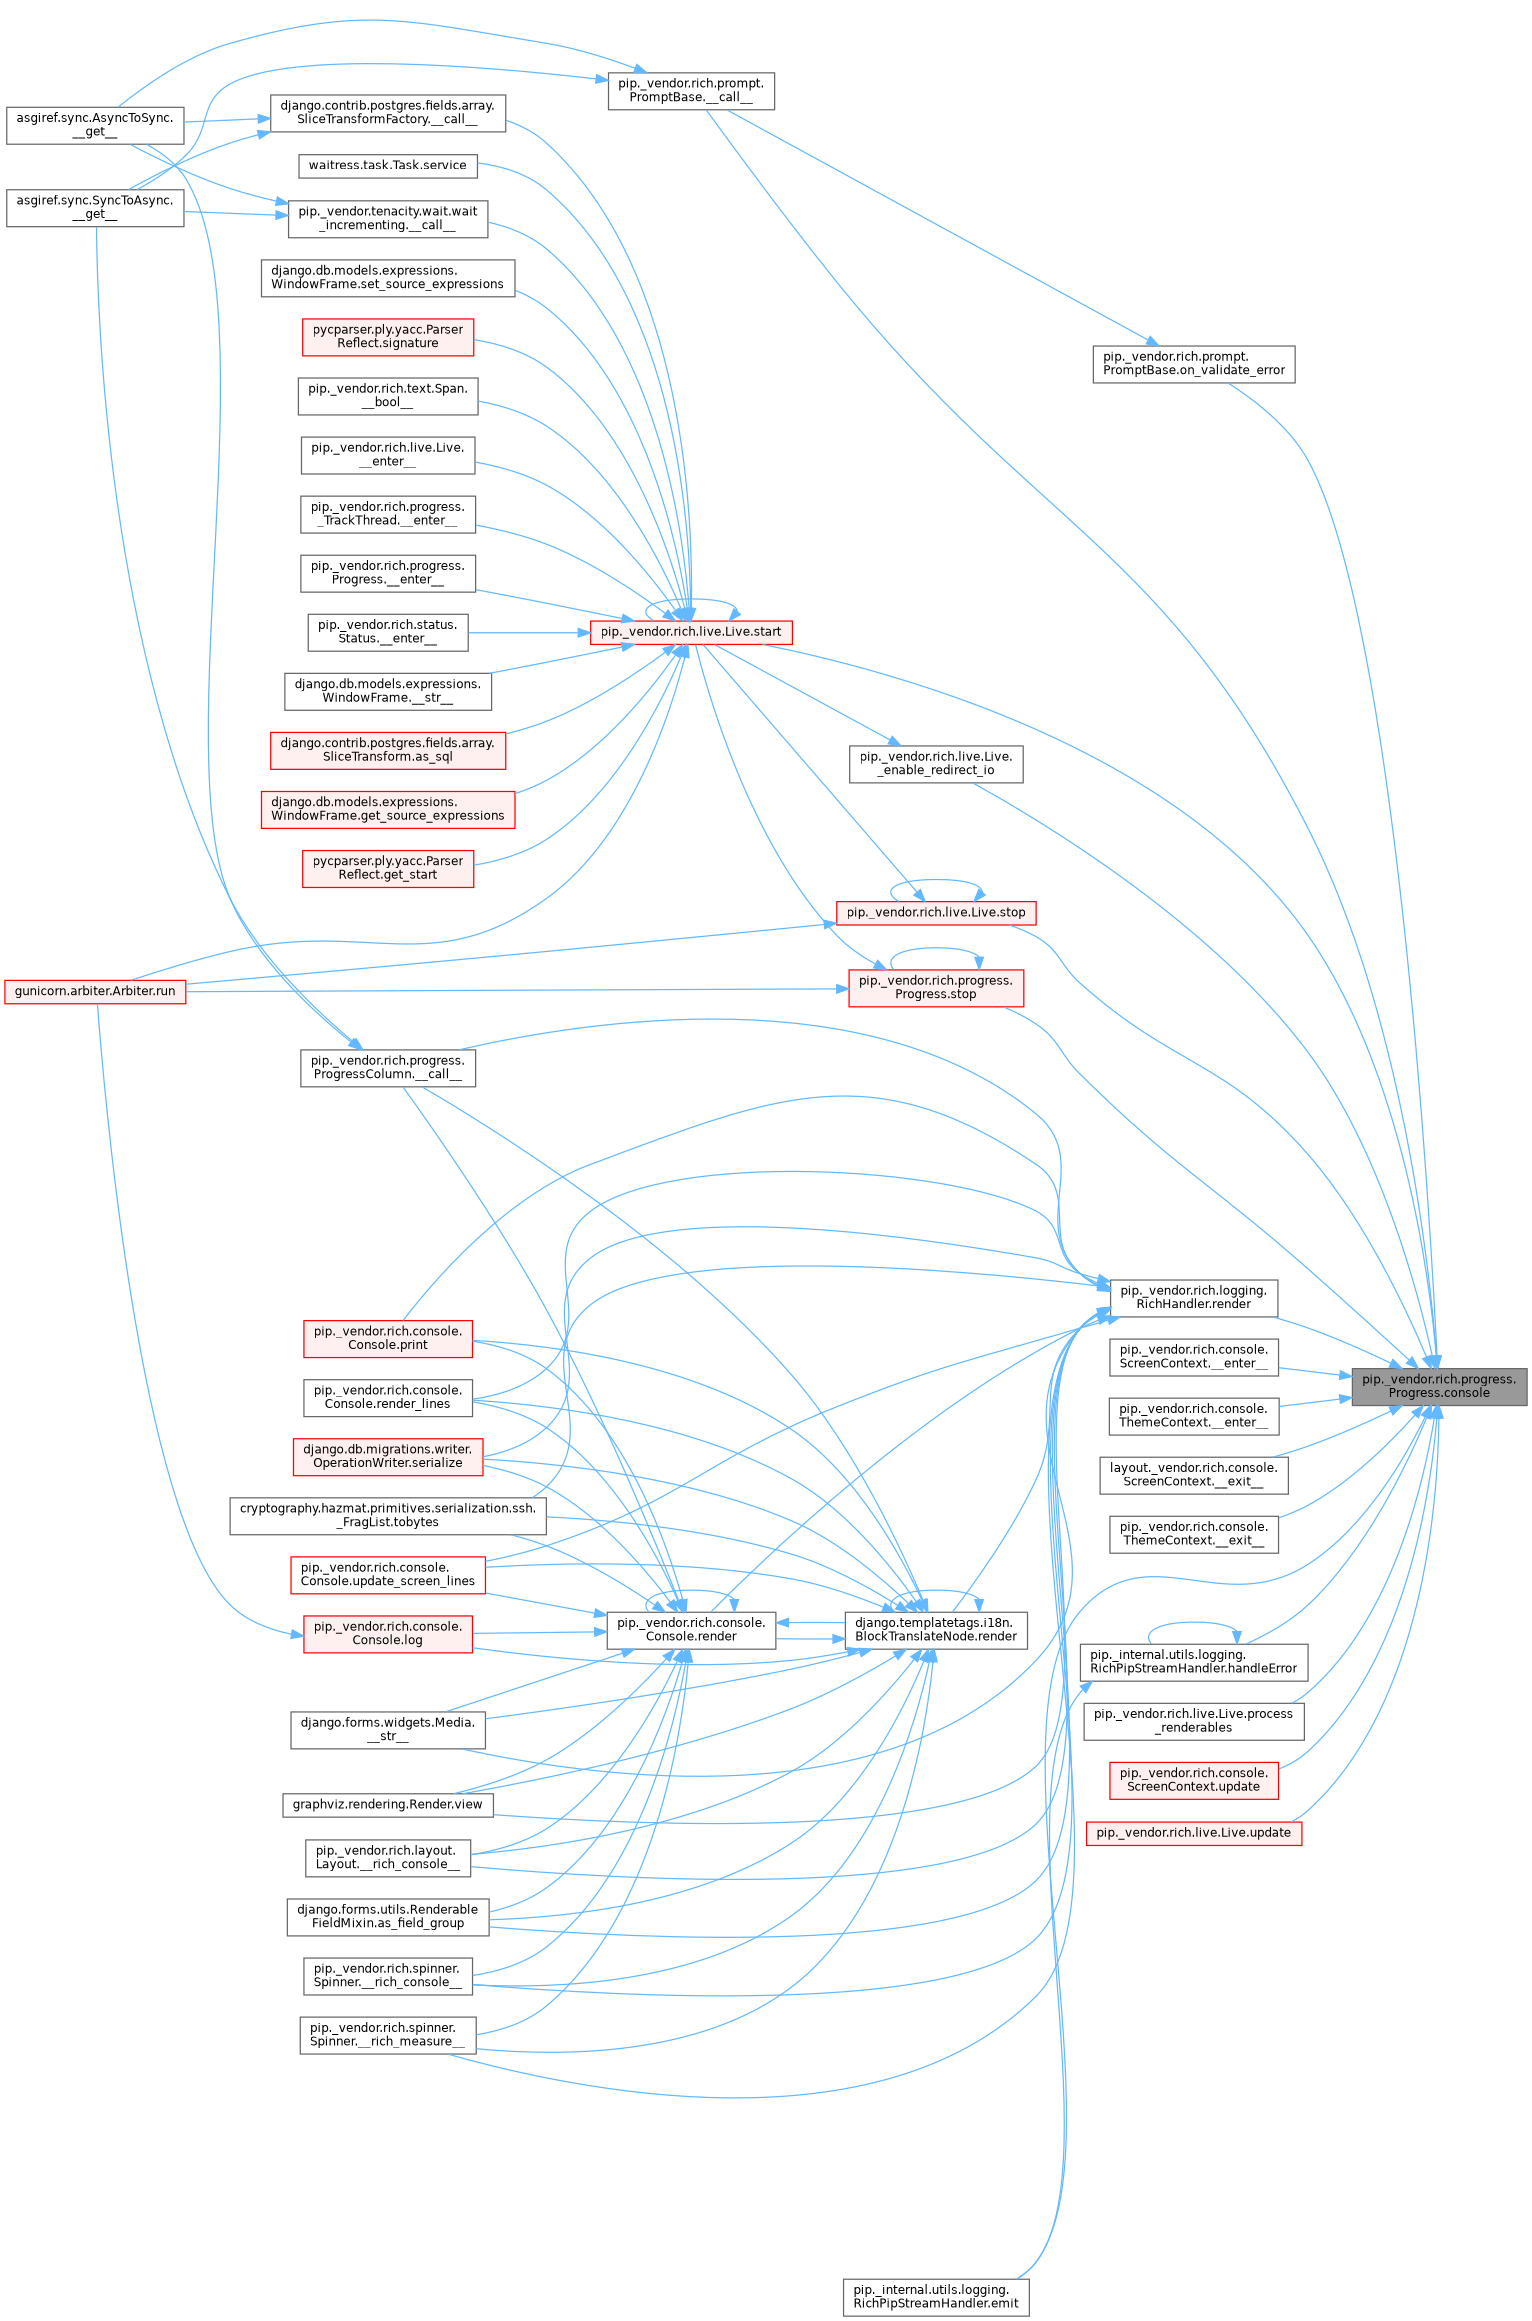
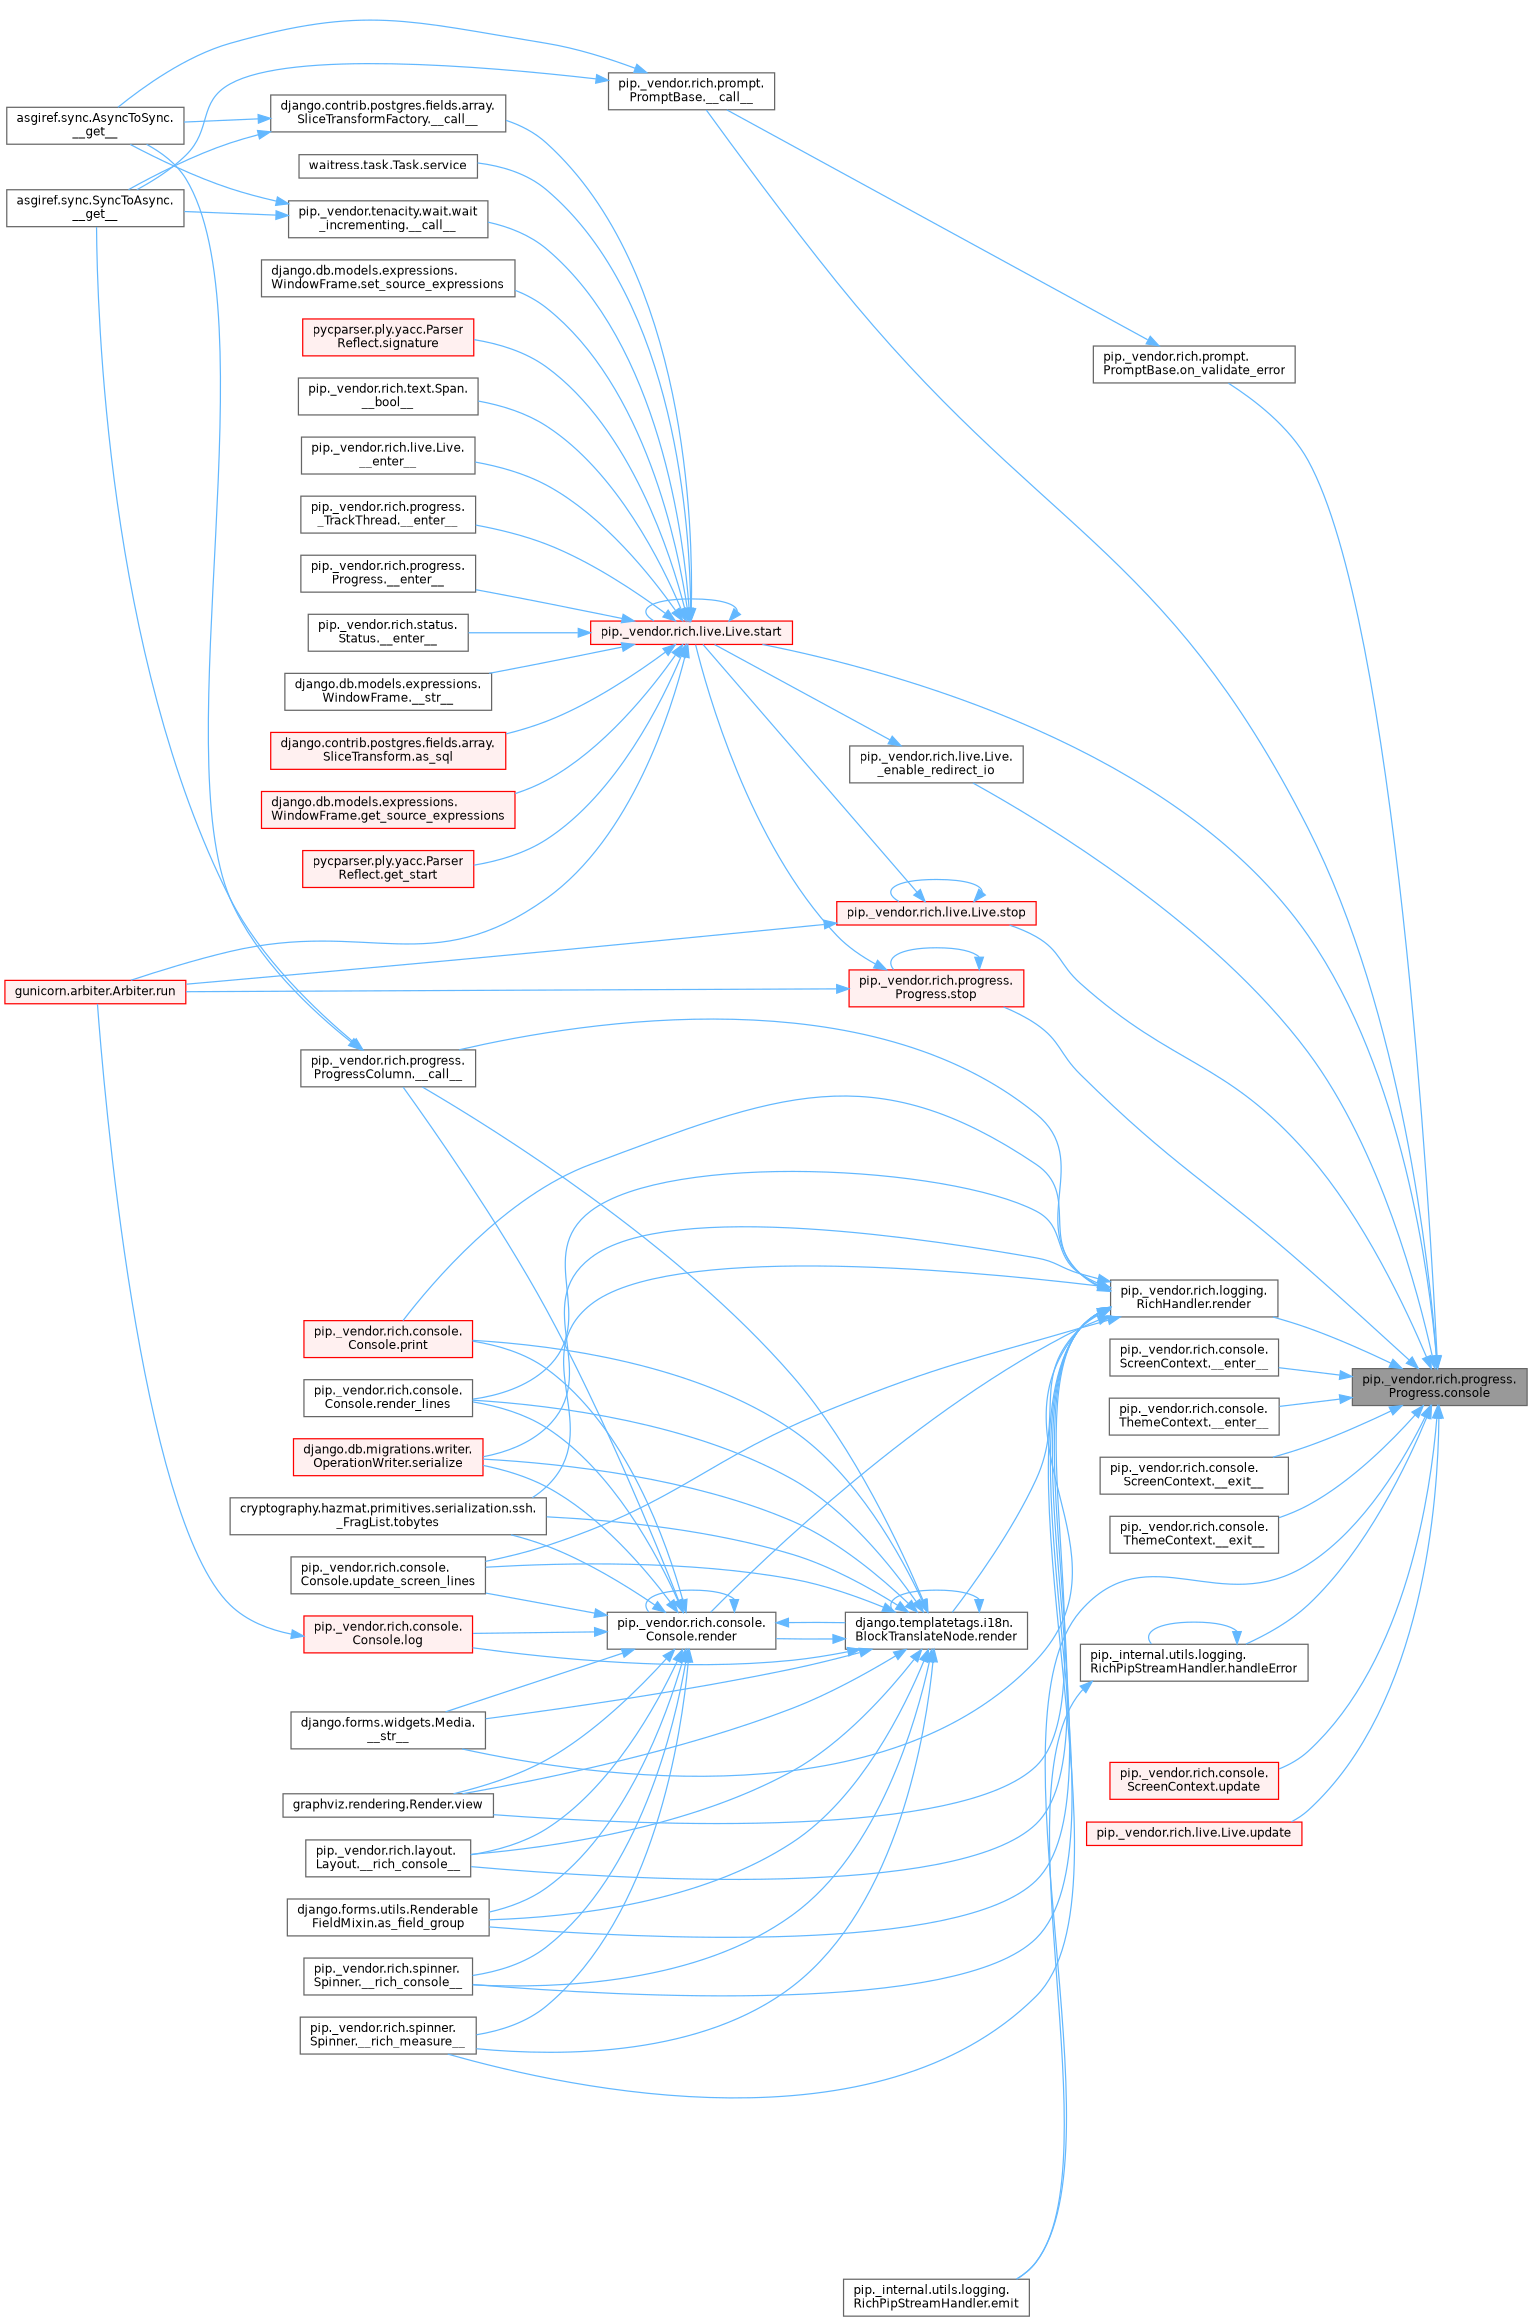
node "layout._vendor.rich.console. ScreenContext.__exit__": label "layout._vendor.rich.console. ScreenContext.__exit__" -> "pip._vendor.rich.console. ScreenContext.__exit__"
node "pip._vendor.rich.console. Console.update_screen_lines": color red -> grey40
node "pip._vendor.rich.live.Live.process _renderables": removed
